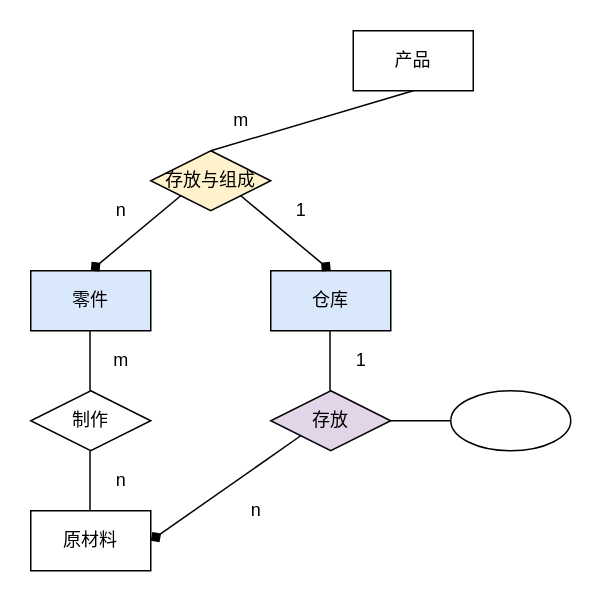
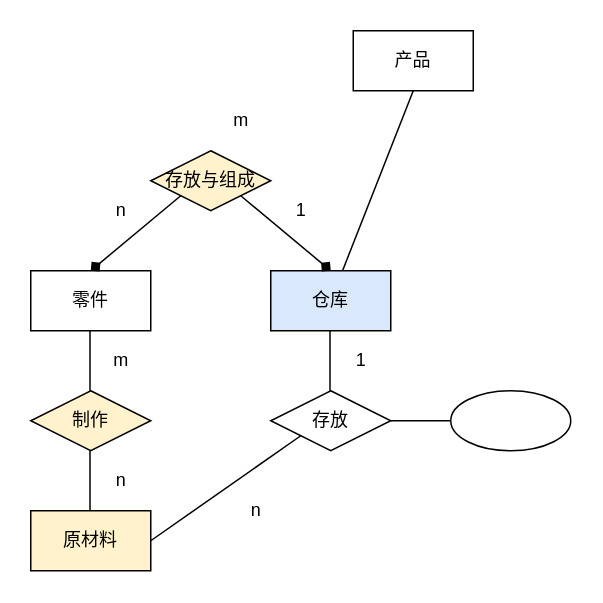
edge "产品" -- "存放与组成": now "产品" -- "仓库"
node "零件": fillcolor #dae8fc -> #ffffff
node "制作": fillcolor #ffffff -> #fff2cc
node "存放": fillcolor #e1d5e7 -> #ffffff
edge "存放" -> "原材料": arrowhead diamond -> none
node "原材料": fillcolor #ffffff -> #fff2cc
